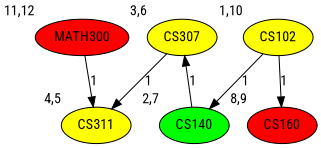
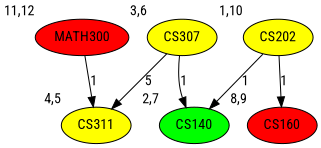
node "CS102 1,10": label "CS102 1,10" -> "CS202 1,10"
edge "CS307 3,6" -> "CS311 4,5": label "1" -> "5"
edge "CS140 2,7" -> "CS307 3,6": reversed
